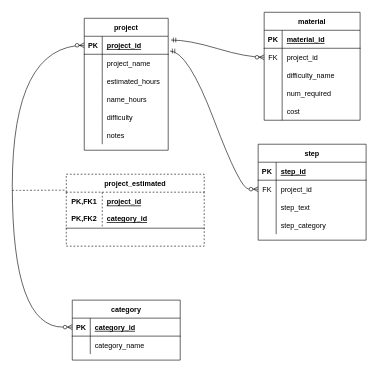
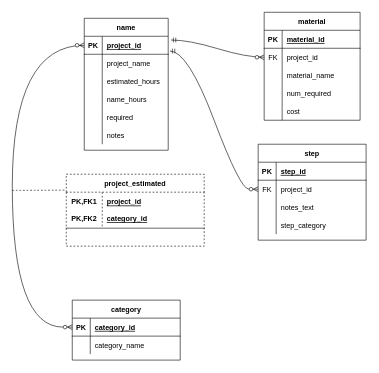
node "project": label "project" -> "name"
node "difficulty_name": label "difficulty_name" -> "material_name"
node "difficulty": label "difficulty" -> "required"
node "step_text": label "step_text" -> "notes_text"
